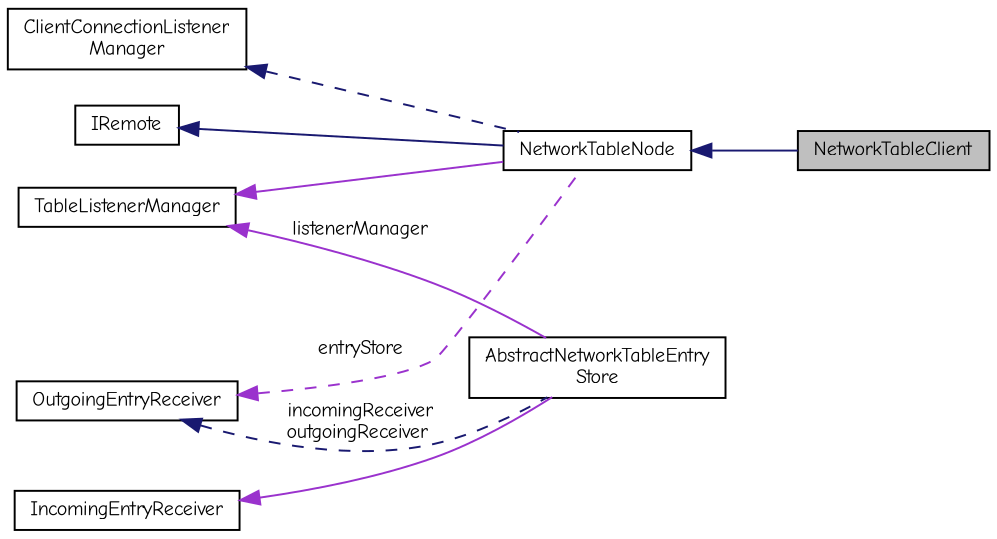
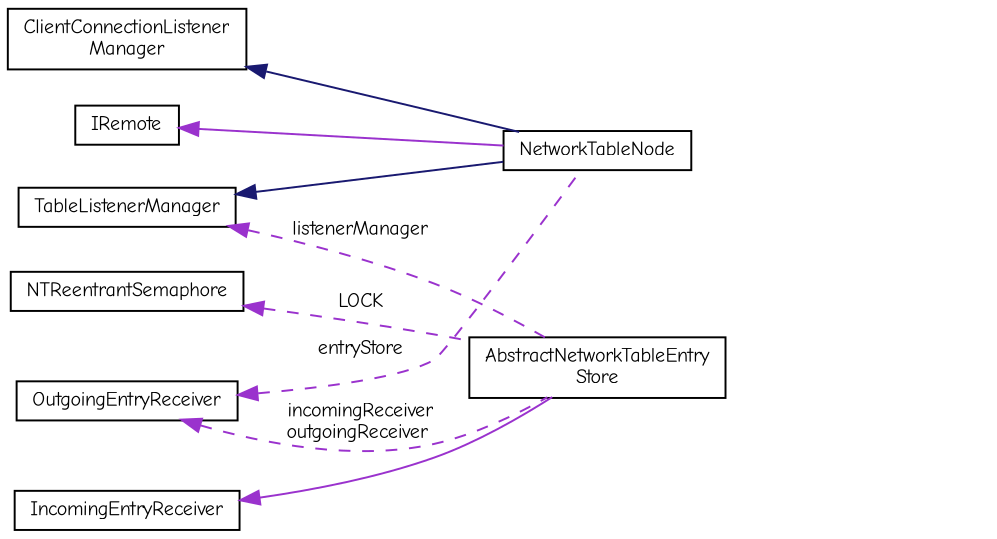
edge "NetworkTableNode" -> "ClientConnectionListener Manager": style dashed -> solid
edge "NetworkTableNode" -> "IRemote": color midnightblue -> darkorchid3
node "NetworkTableClient": removed
edge "NetworkTableNode" -> "TableListenerManager": color darkorchid3 -> midnightblue
edge "AbstractNetworkTableEntry Store" -> "TableListenerManager": style solid -> dashed
node "NTReentrantSemaphore": added
edge "AbstractNetworkTableEntry Store" -> "OutgoingEntryReceiver": color midnightblue -> darkorchid3
